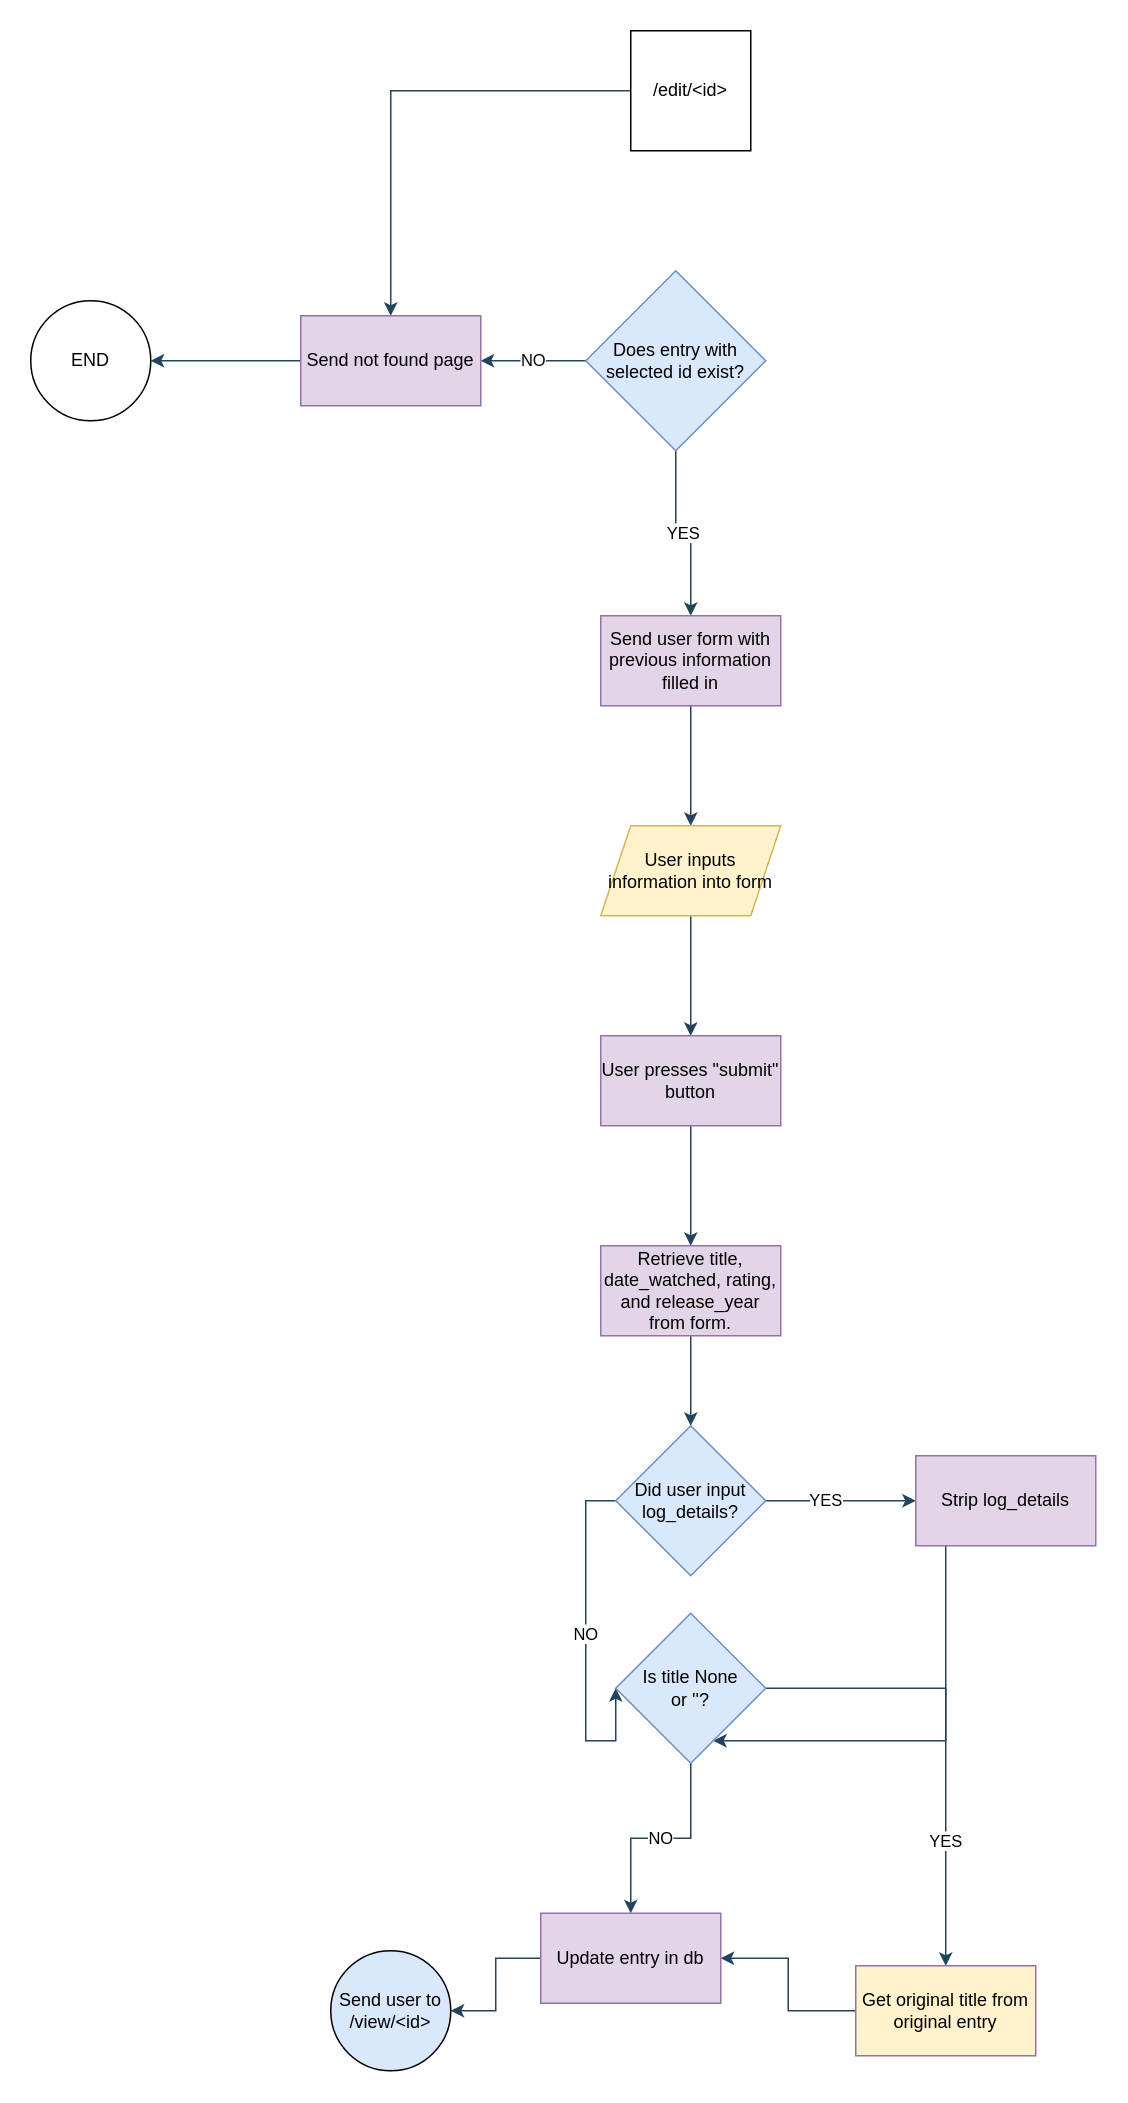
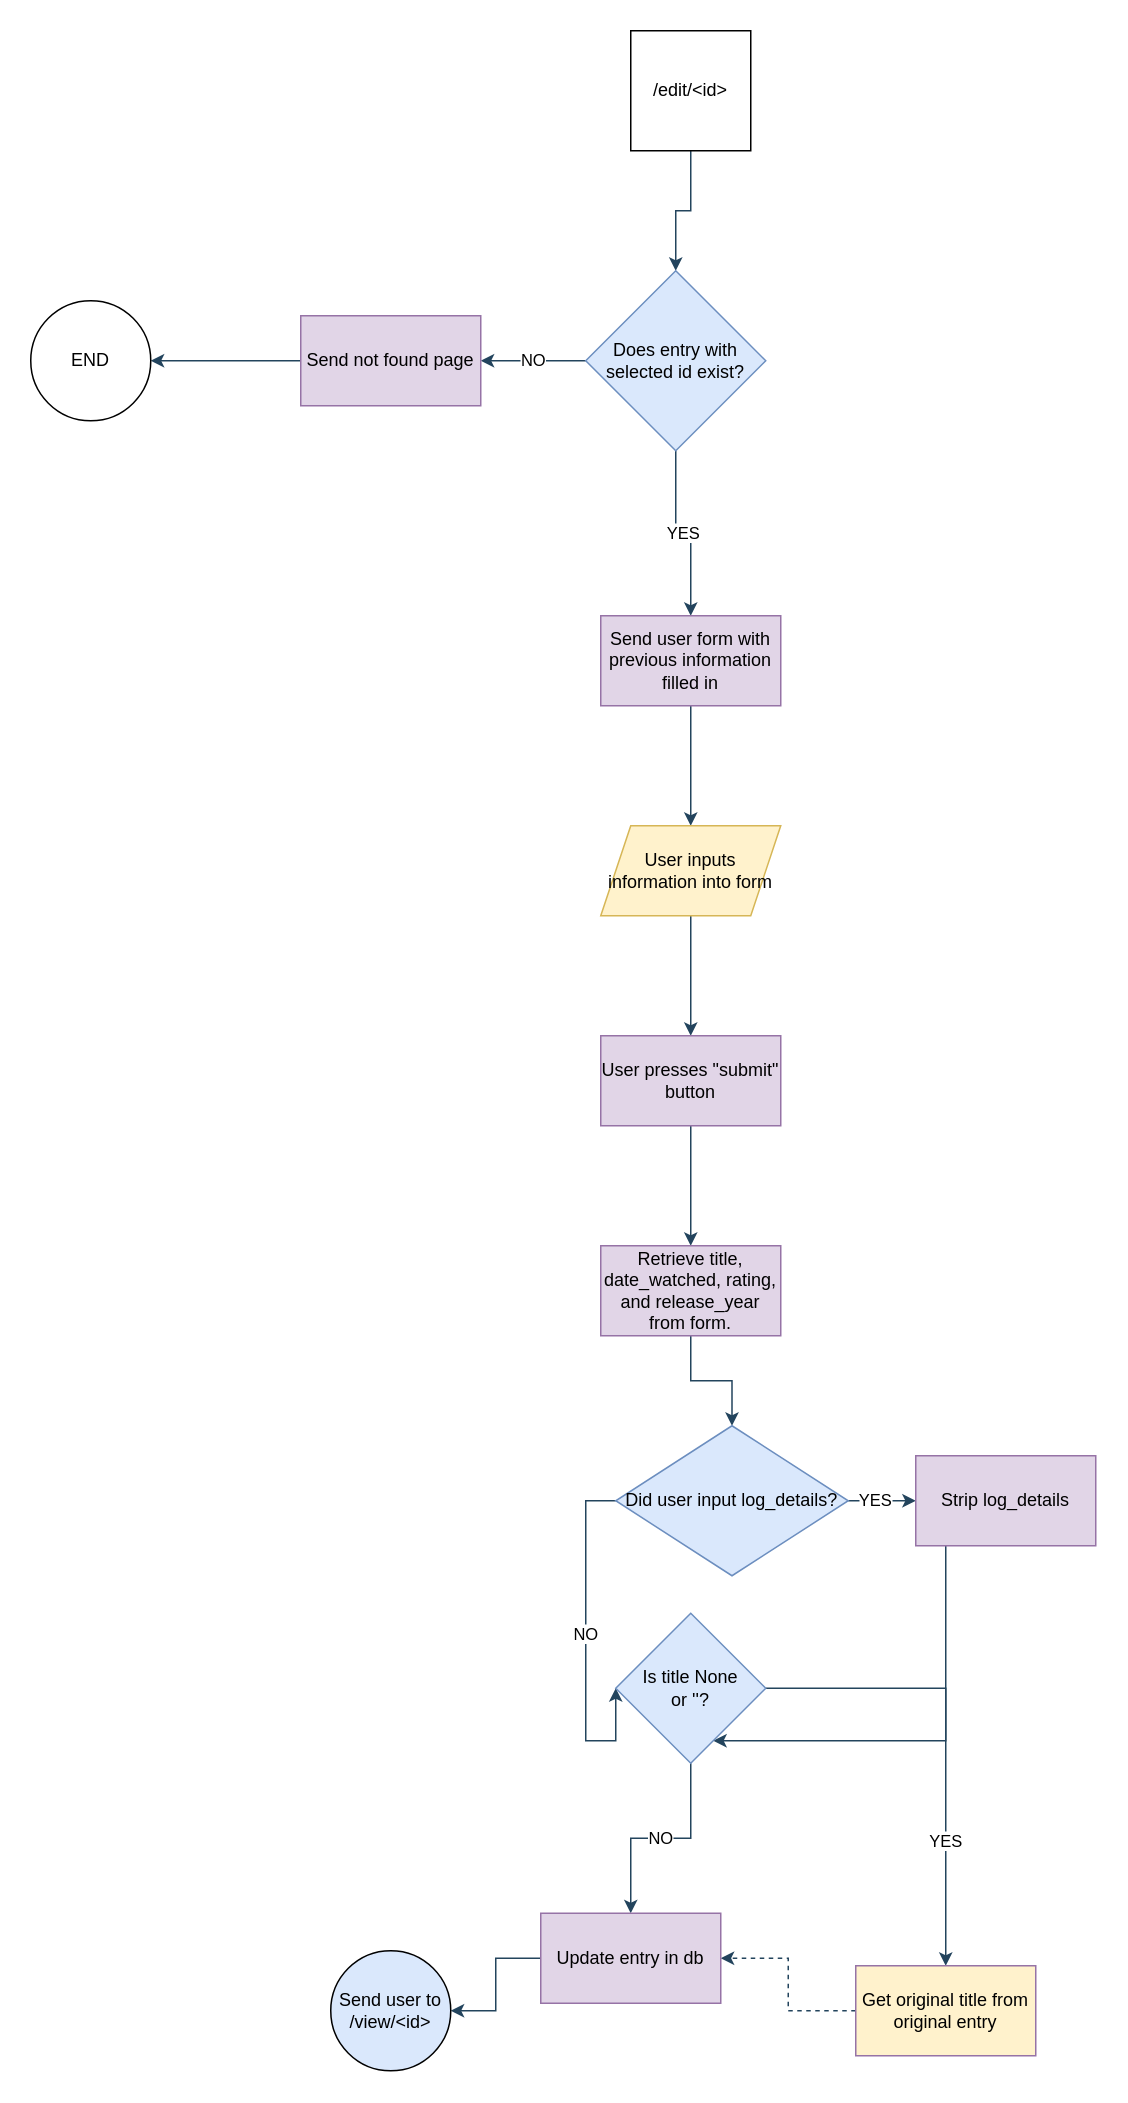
edge "/edit/<id>" -> "Send not found page": now "/edit/<id>" -> "Does entry with selected id exist?"
node "Did user input log_details?": size 150x150 -> 233x150
edge "Get original title from original entry" -> "Update entry in db": style solid -> dashed
